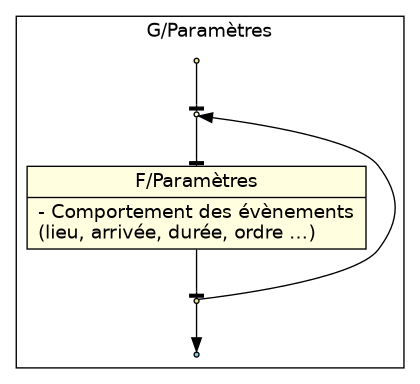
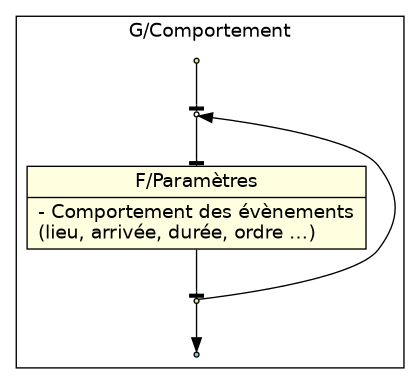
cluster "G/Paramètres": label "G/Paramètres" -> "G/Comportement"
